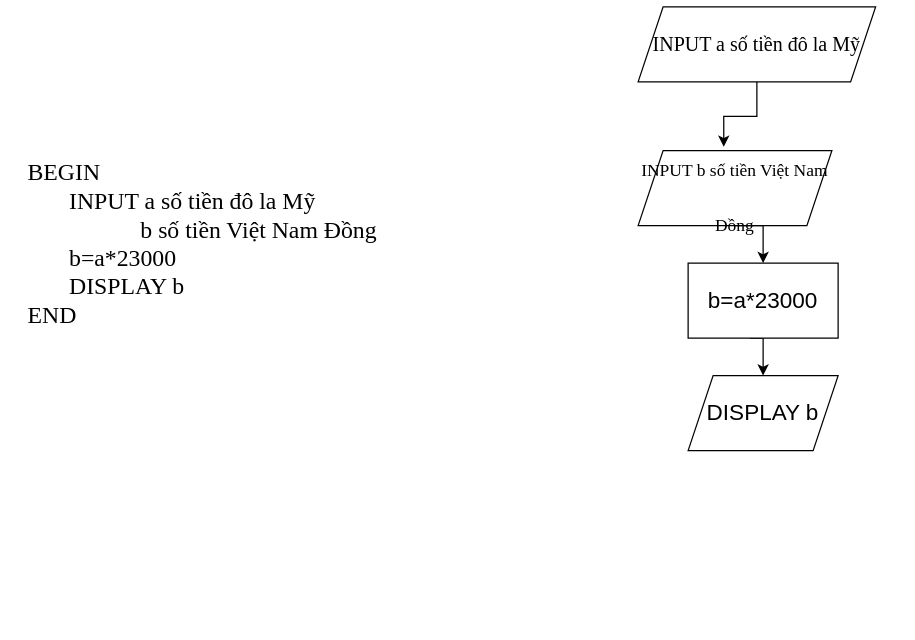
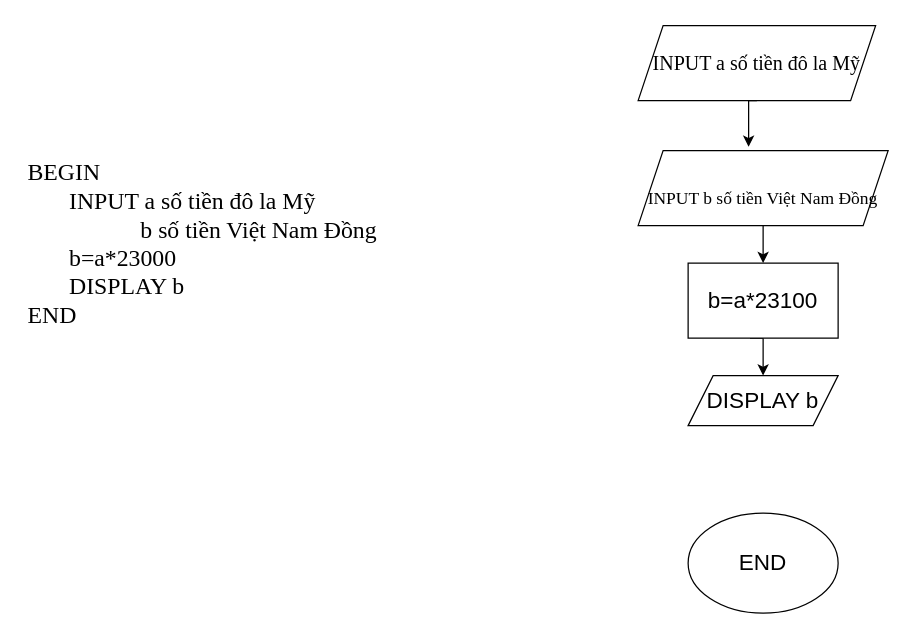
node "INPUT a số tiền đô la Mỹ": moved (757, 44) -> (757, 63)
node "INPUT b số tiền Việt Nam Đồng": size 194x75 -> 250x75
node "b=a*23000": label "b=a*23000" -> "b=a*23100"
node "DISPLAY b": size 150x75 -> 150x50
node "END": added
